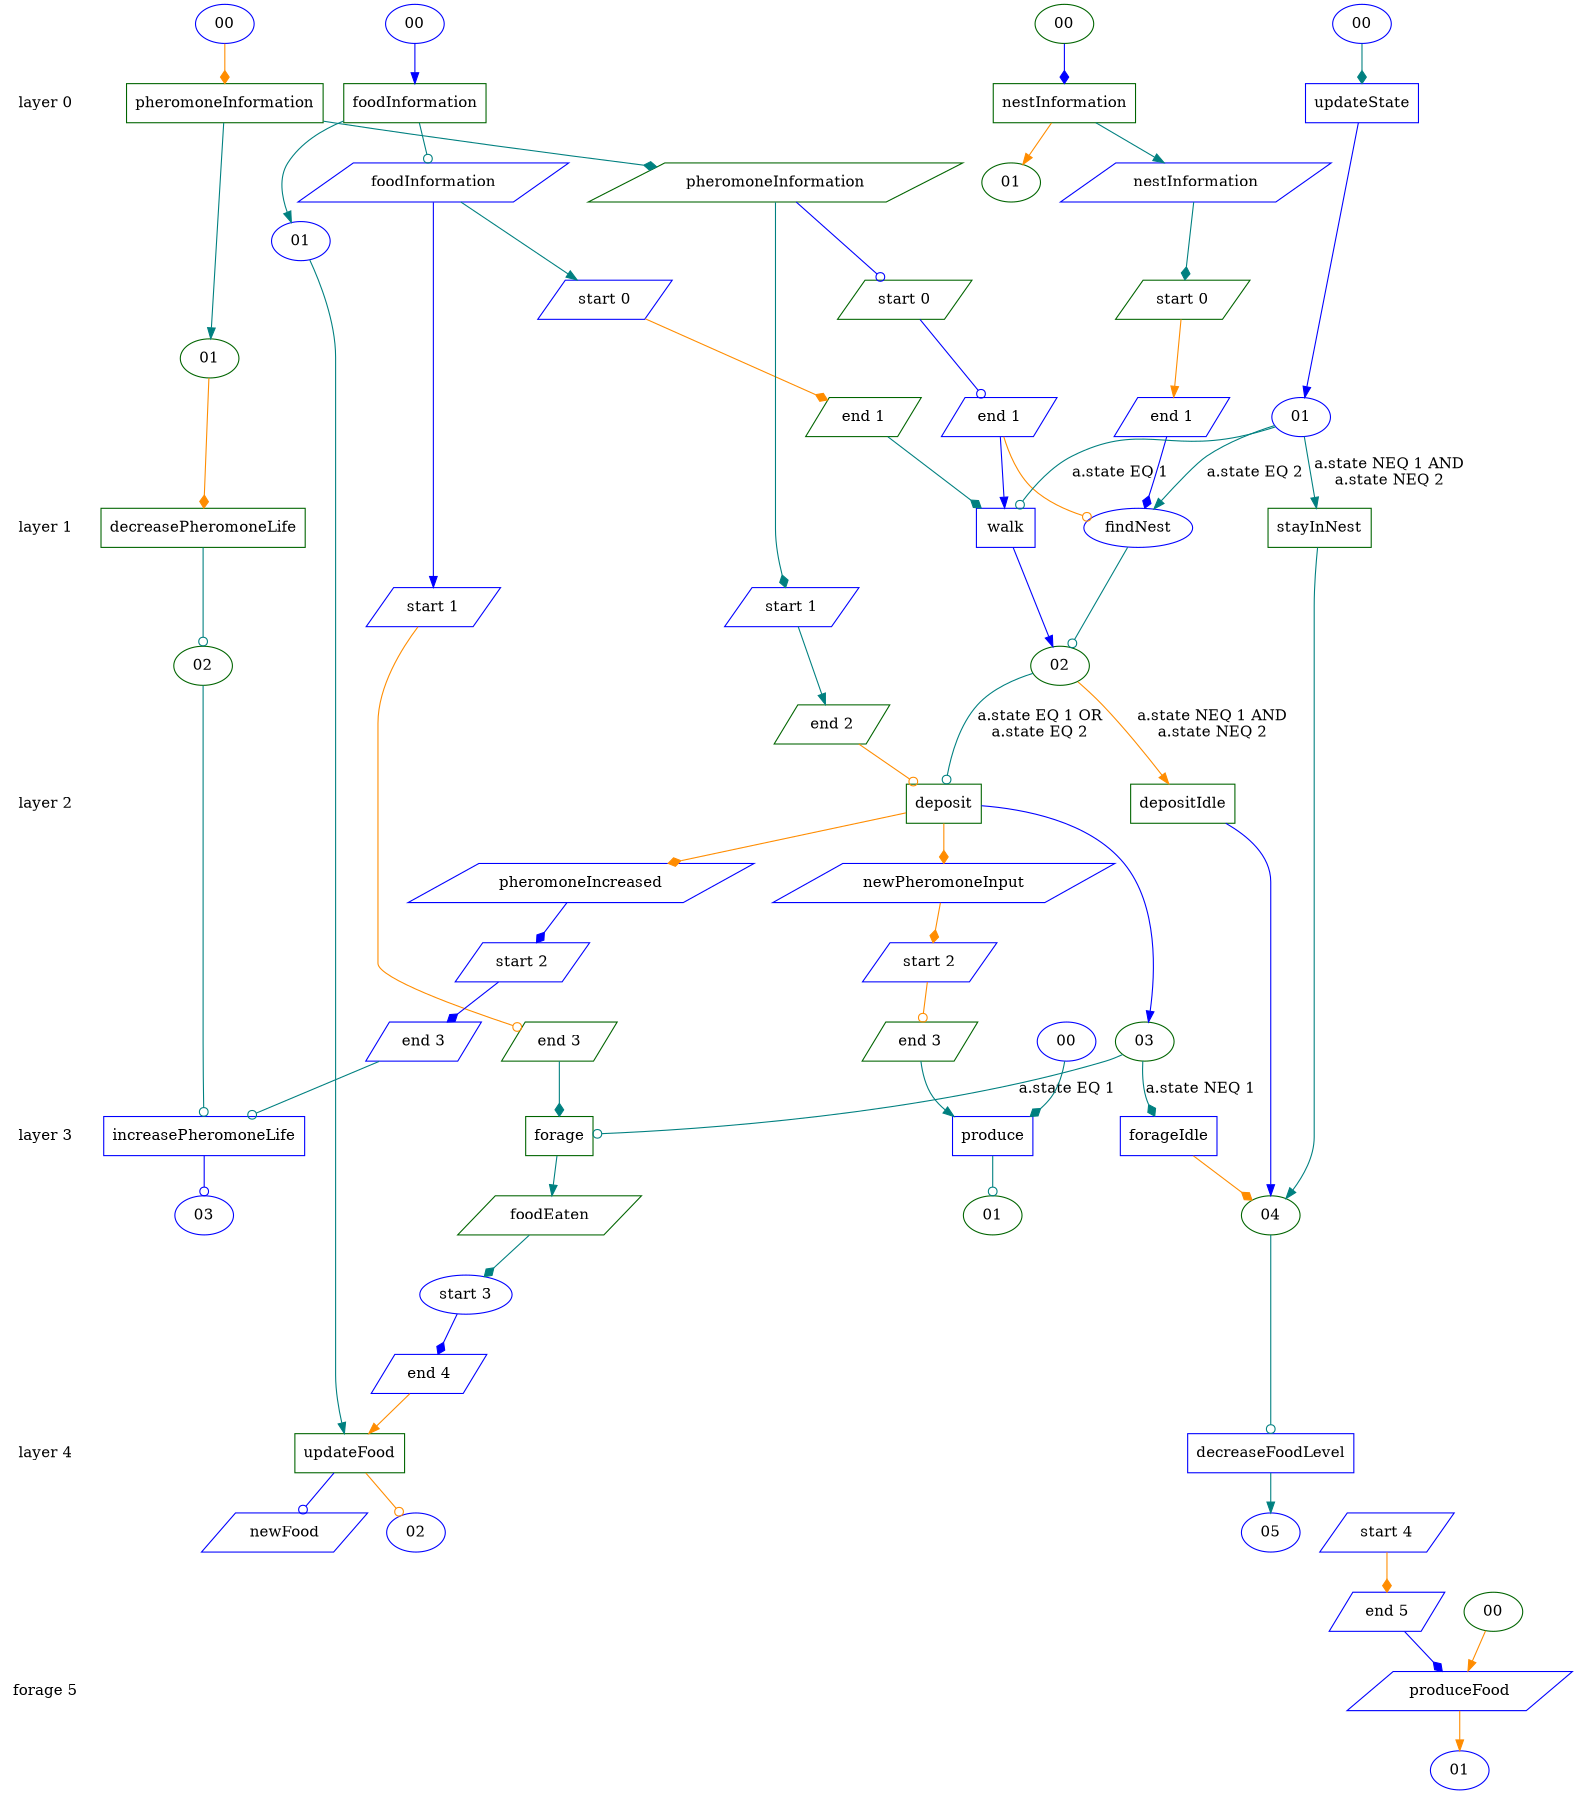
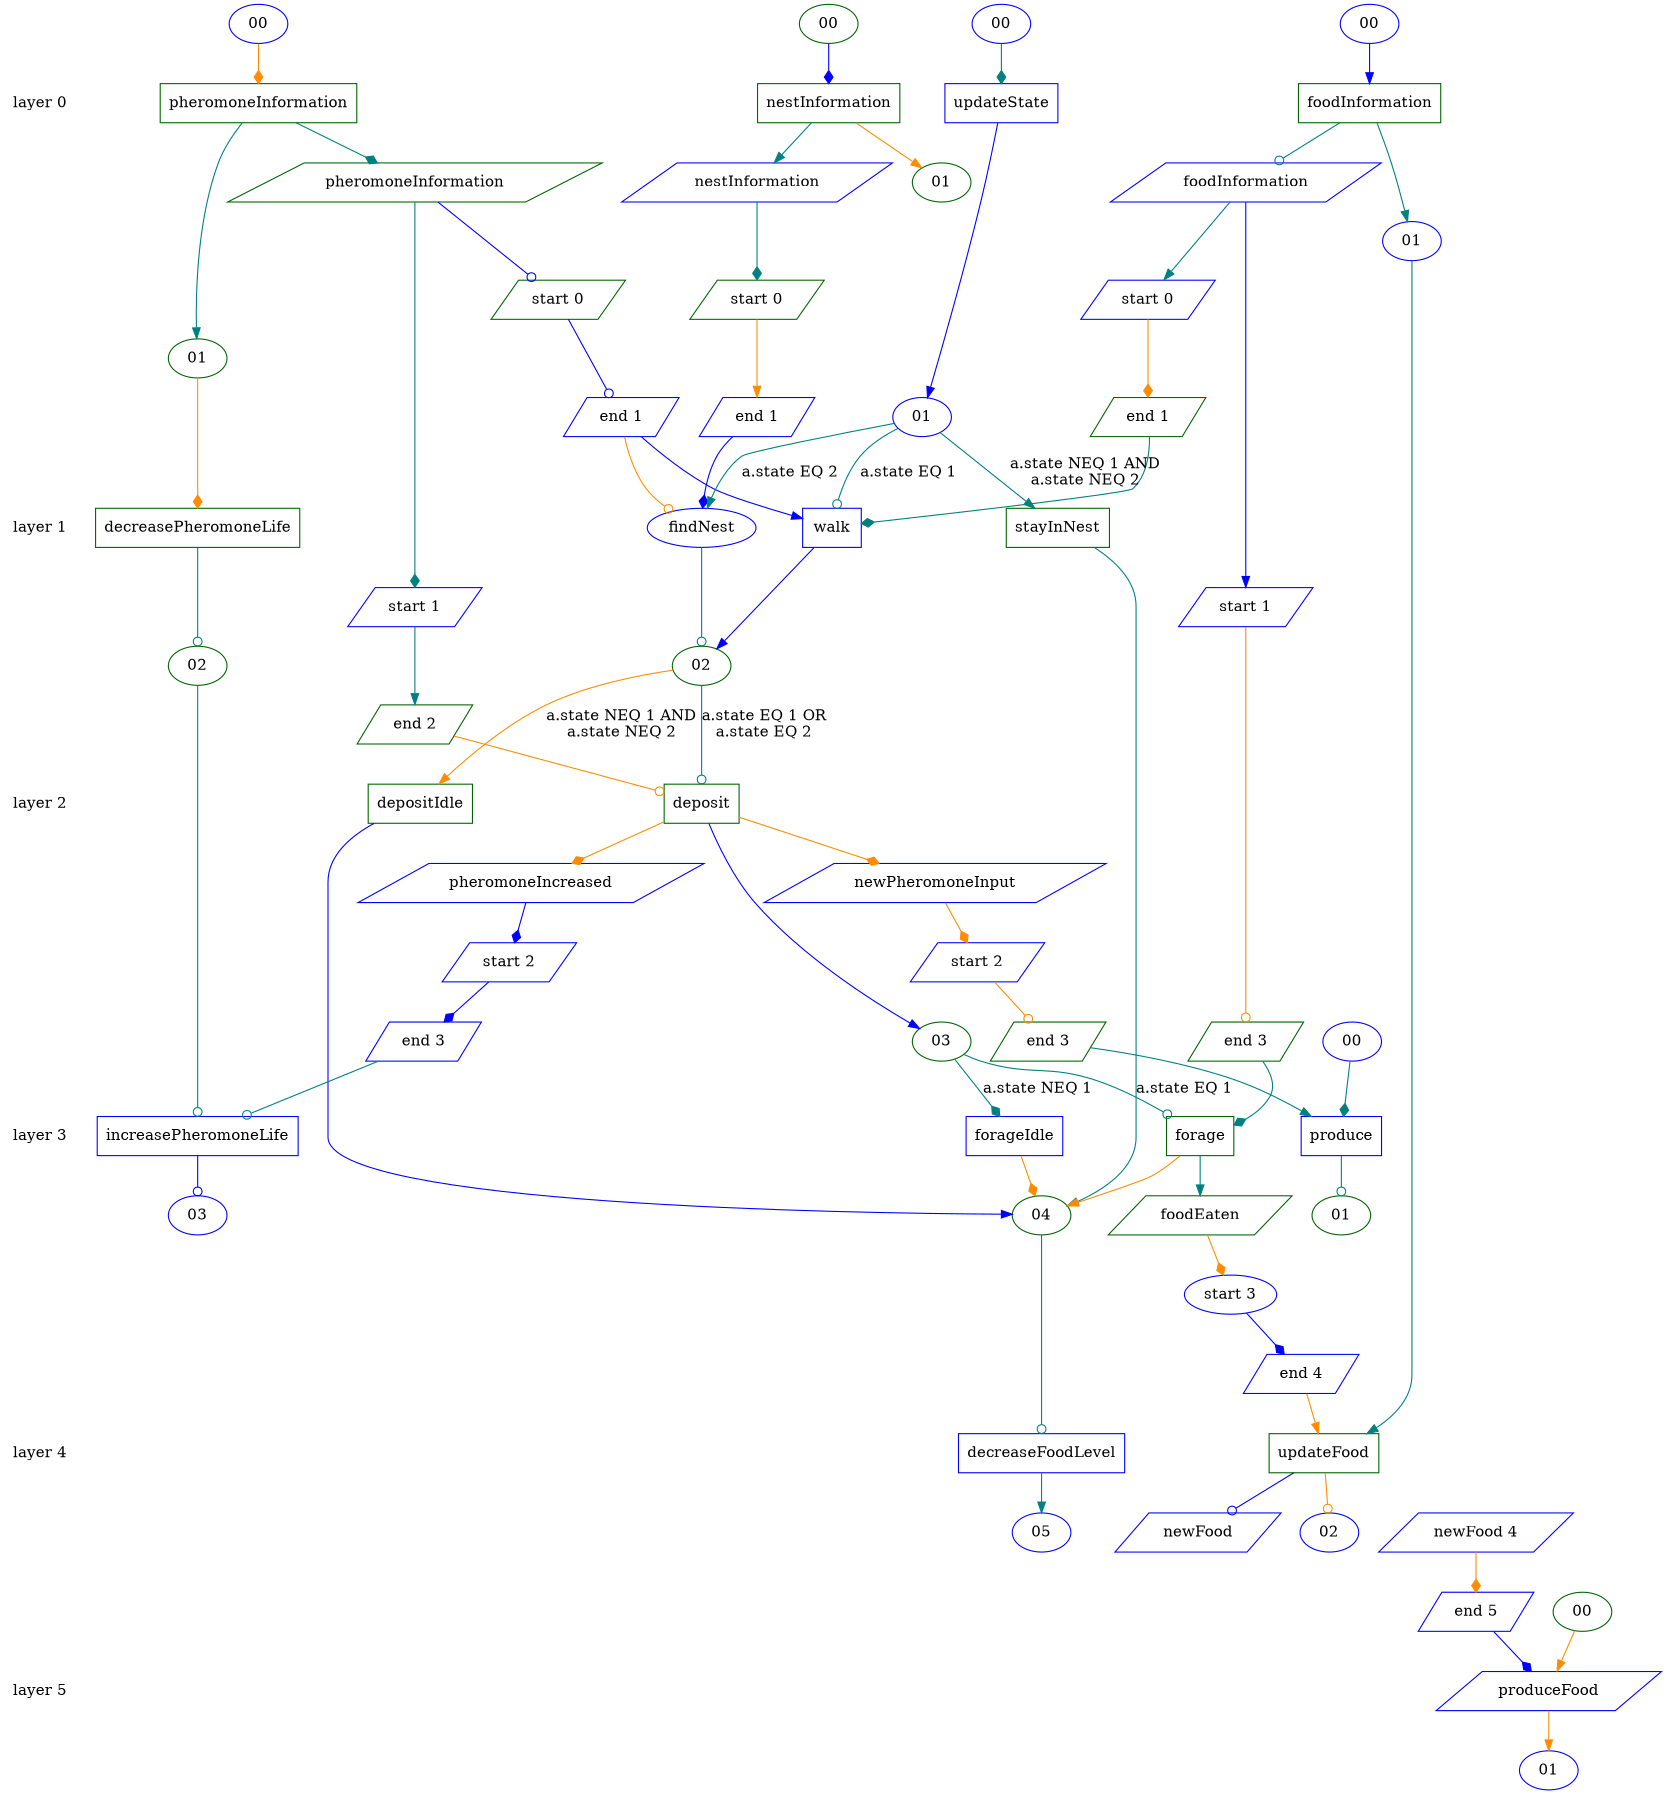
edge "forage" -> "04": added
edge "foodEaten" -> "start 3": color teal -> darkorange
node "start 4": label "start 4" -> "newFood 4"
node "forage 5": label "forage 5" -> "layer 5"
